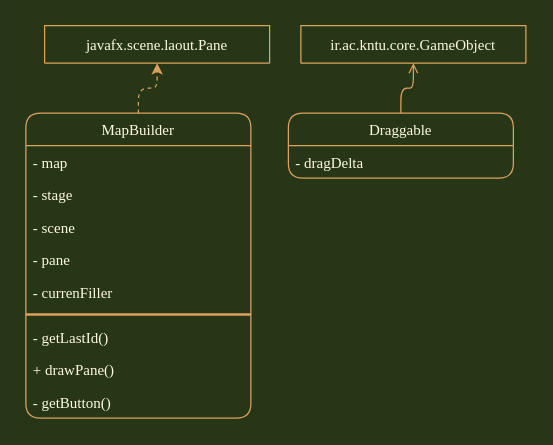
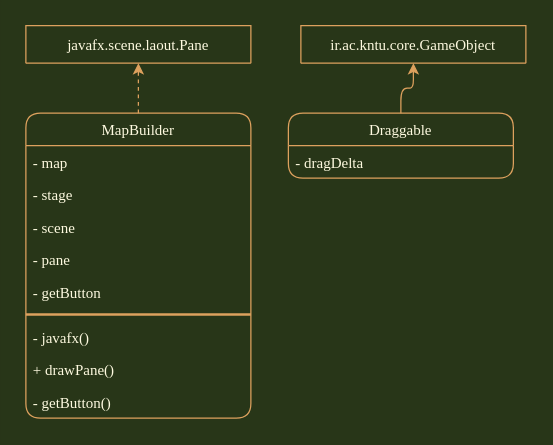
node "javafx.scene.laout.Pane": moved (157, 44) -> (138, 44)
edge "Draggable" -> "ir.ac.kntu.core.GameObject": arrowhead open -> classic
node "- currenFiller": label "- currenFiller" -> "- getButton"
node "- getLastId()": label "- getLastId()" -> "- javafx()"
